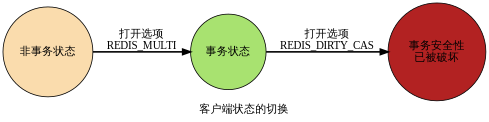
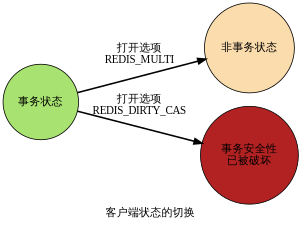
edge "非事务状态" -> "事务状态": reversed
